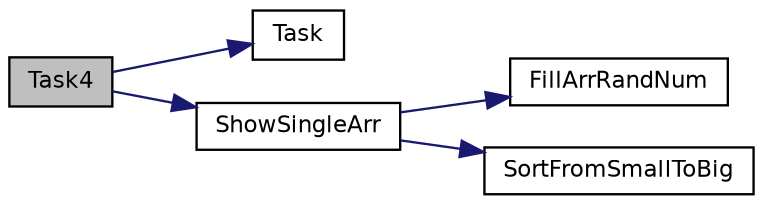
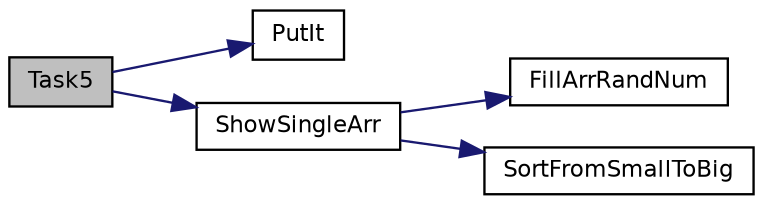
node "Task": label "Task" -> "PutIt"
node "Task4": label "Task4" -> "Task5"
